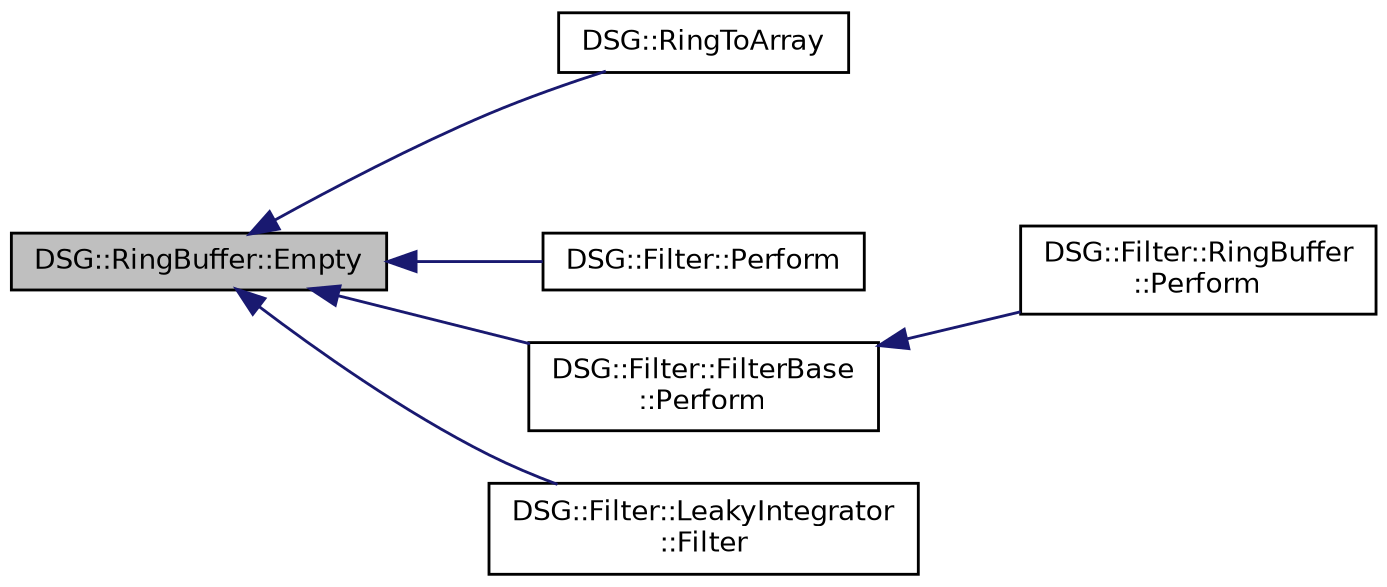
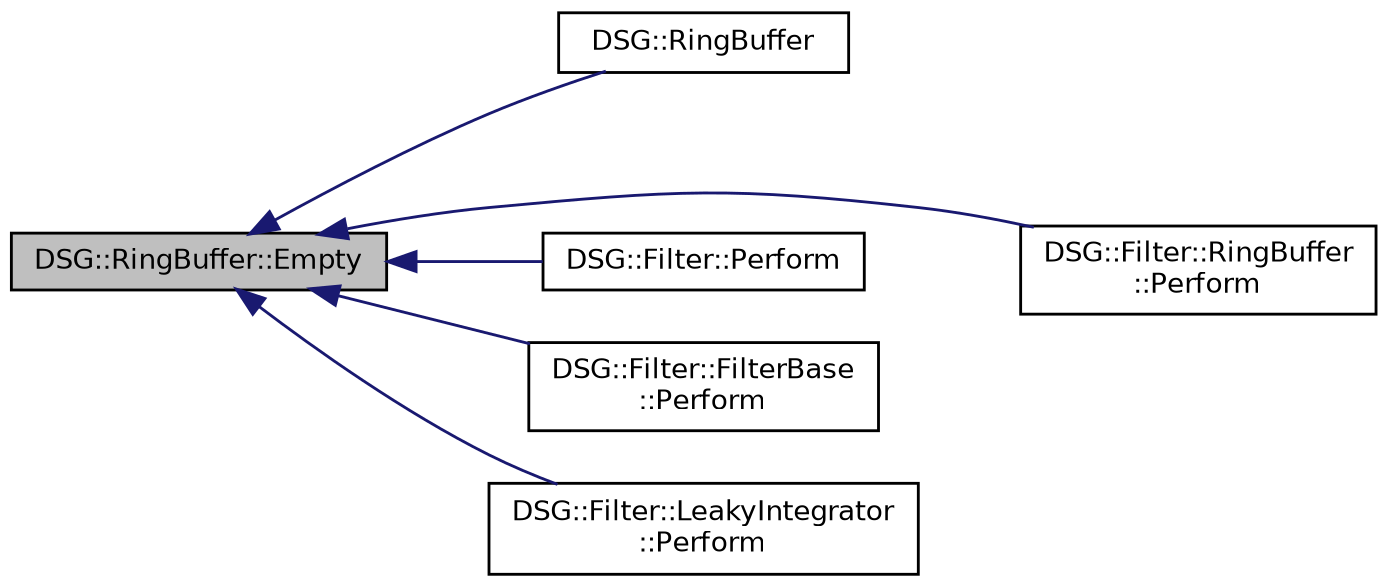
node "DSG::RingToArray": label "DSG::RingToArray" -> "DSG::RingBuffer"
edge "DSG::Filter::RingBuffer ::Perform" -> "DSG::Filter::FilterBase ::Perform": now "DSG::Filter::RingBuffer ::Perform" -> "DSG::RingBuffer::Empty"
node "DSG::Filter::LeakyIntegrator ::Filter": label "DSG::Filter::LeakyIntegrator ::Filter" -> "DSG::Filter::LeakyIntegrator ::Perform"
